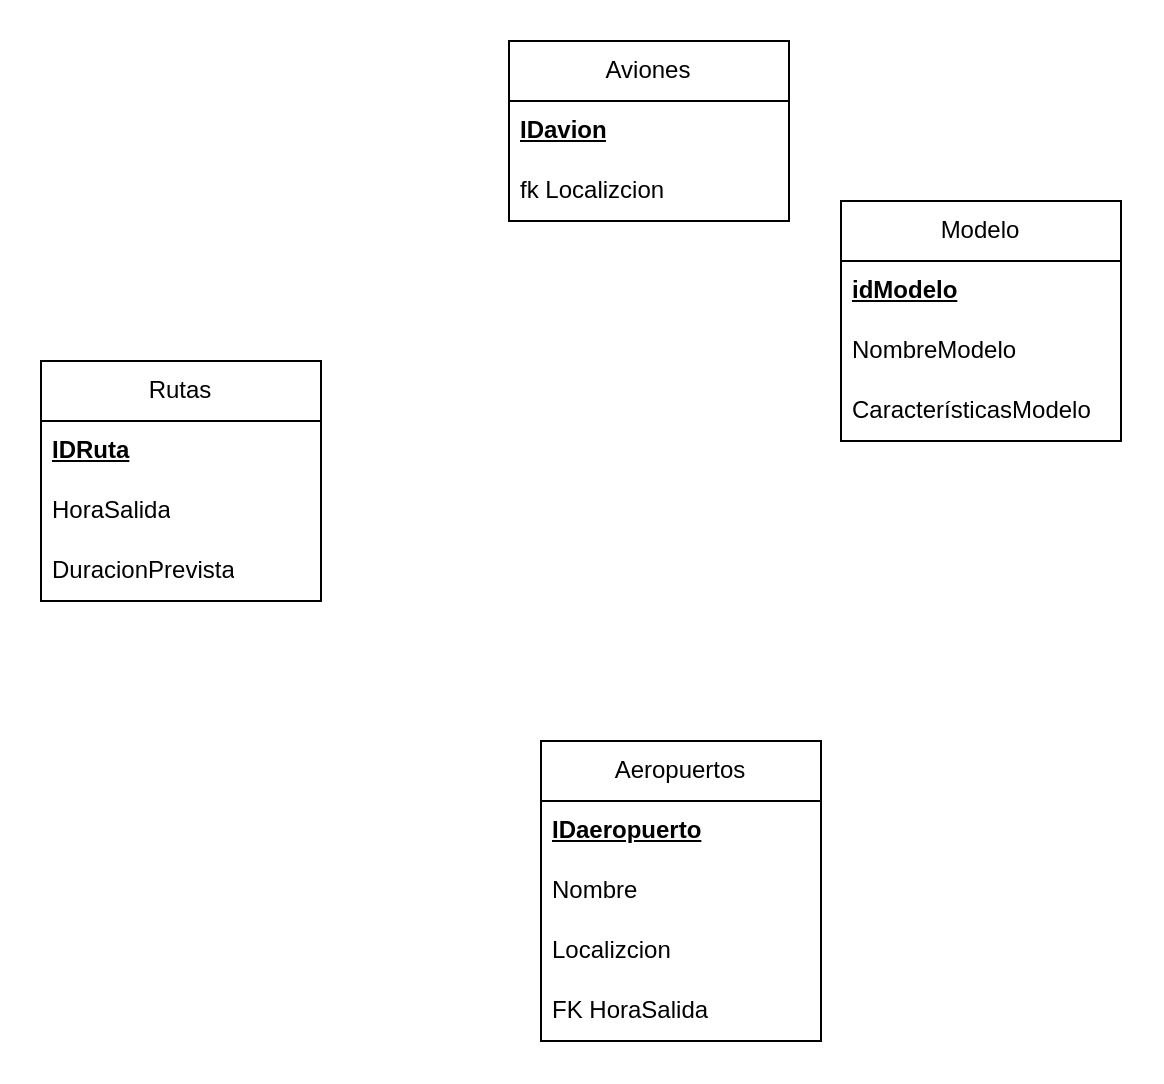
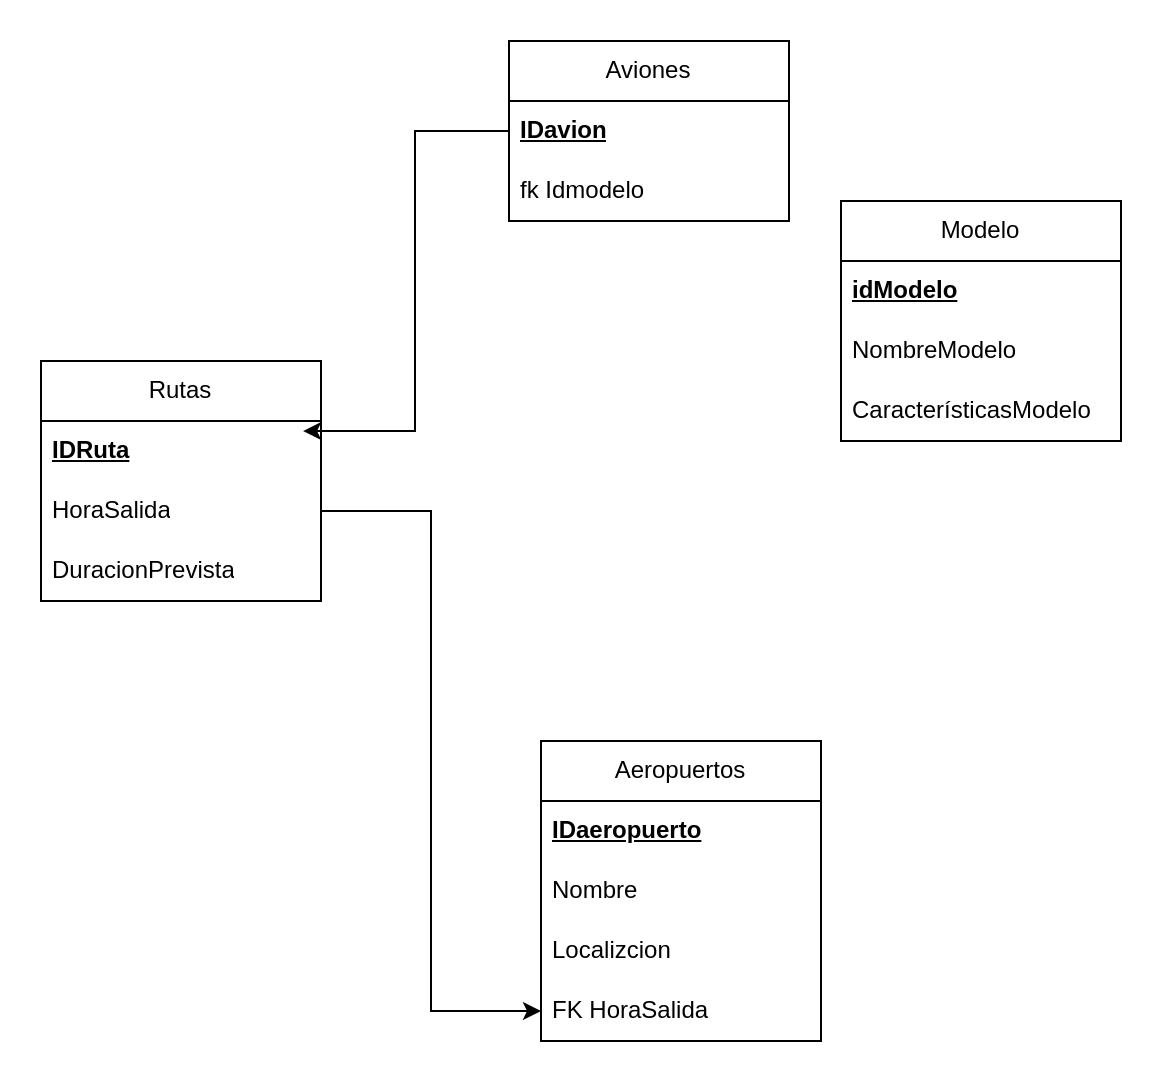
node "fk Localizcion": label "fk Localizcion" -> "fk Idmodelo"
edge "IDavion" -> "IDRuta": added
edge "HoraSalida" -> "FK HoraSalida": added
